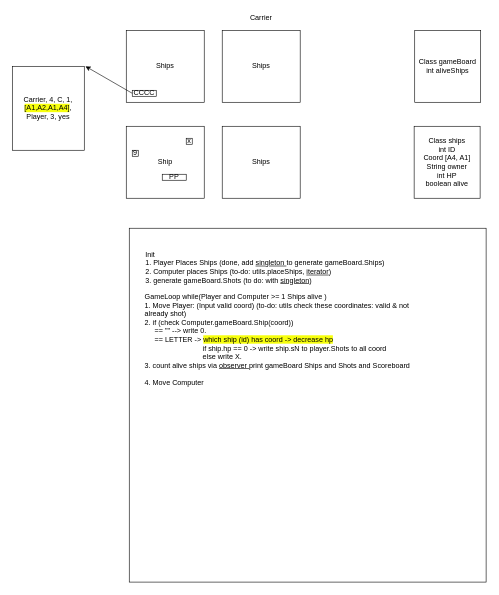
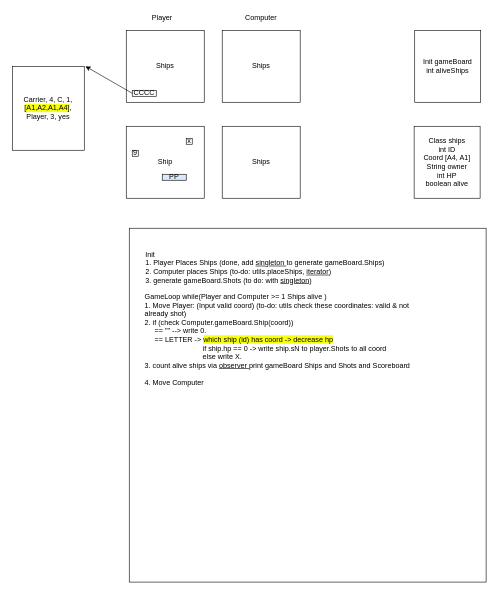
node "Player": added
node "Carrier": label "Carrier" -> "Computer"
node "Class gameBoard int aliveShips": label "Class gameBoard int aliveShips" -> "Init gameBoard int aliveShips"
node "PP": fillcolor #ffffff -> #dae8fc
